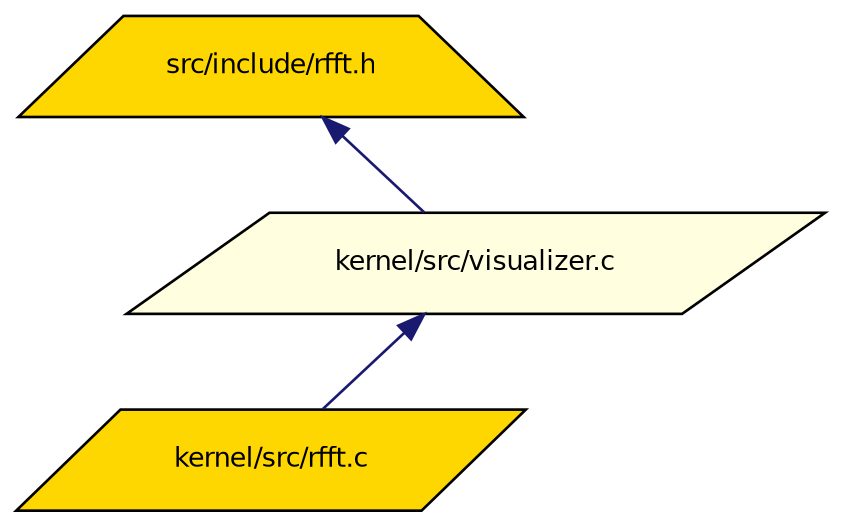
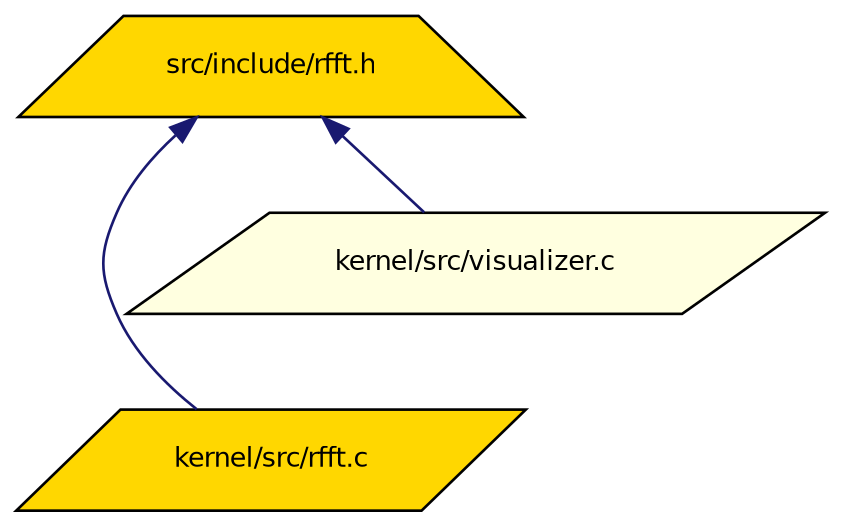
edge "kernel/src/rfft.c" -> "kernel/src/visualizer.c": now "kernel/src/rfft.c" -> "src/include/rfft.h"
